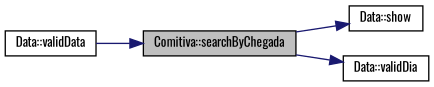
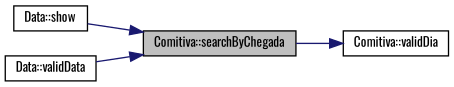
edge "Comitiva::searchByChegada" -> "Data::show": reversed
node "Data::validDia": label "Data::validDia" -> "Comitiva::validDia"
